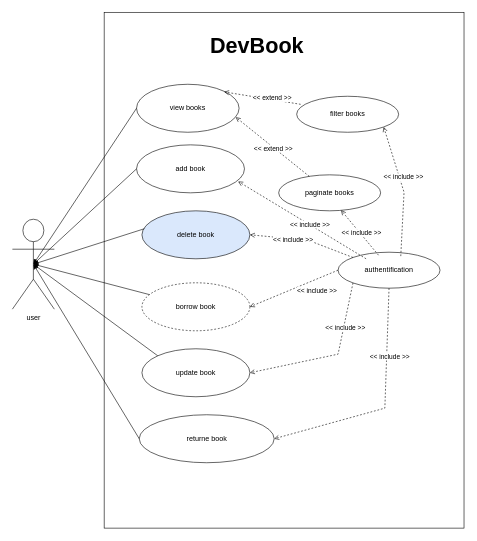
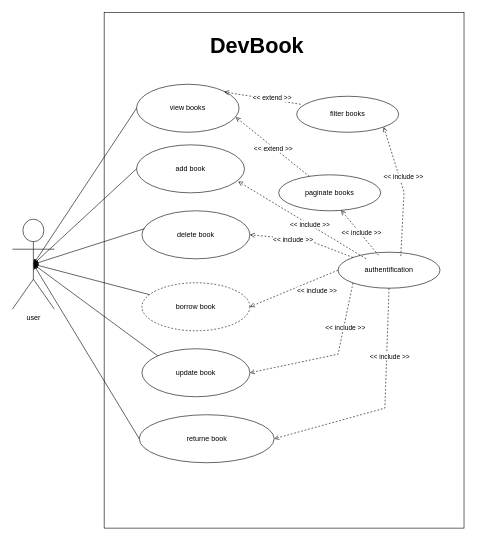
node "delete book": fillcolor #dae8fc -> #ffffff
